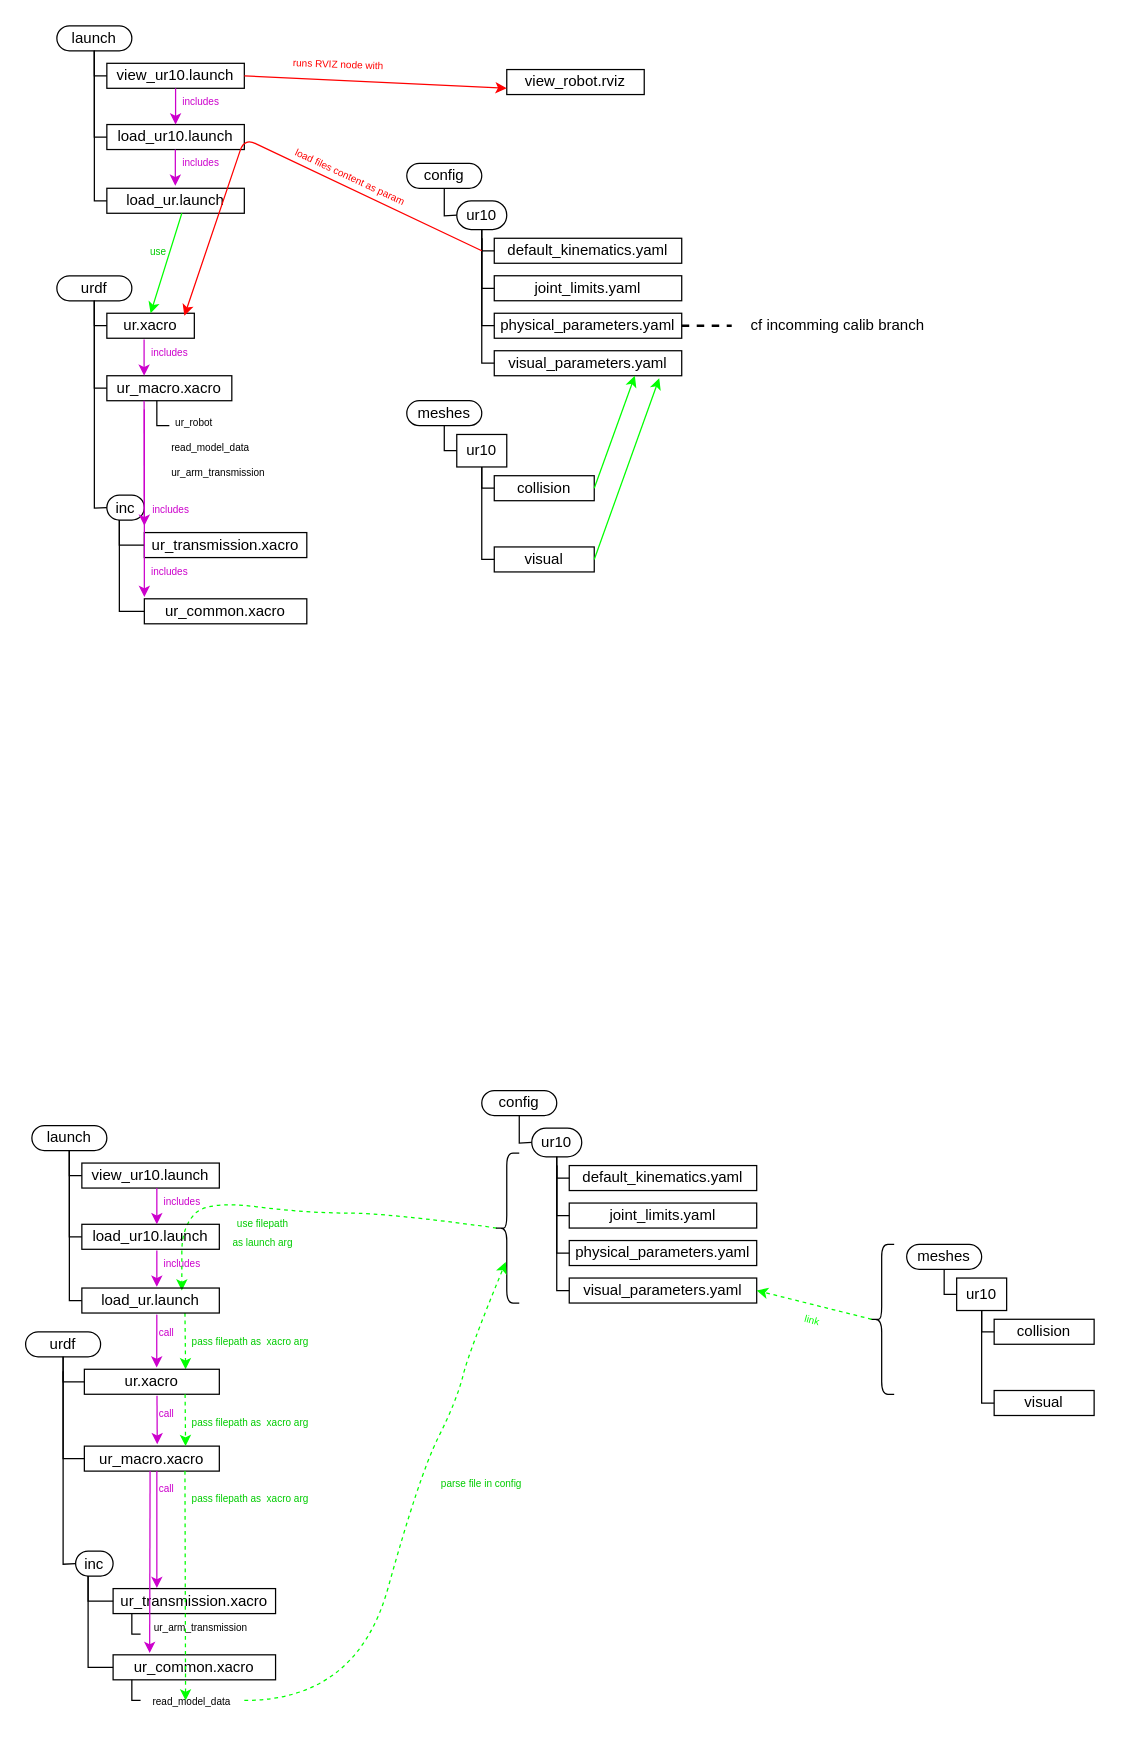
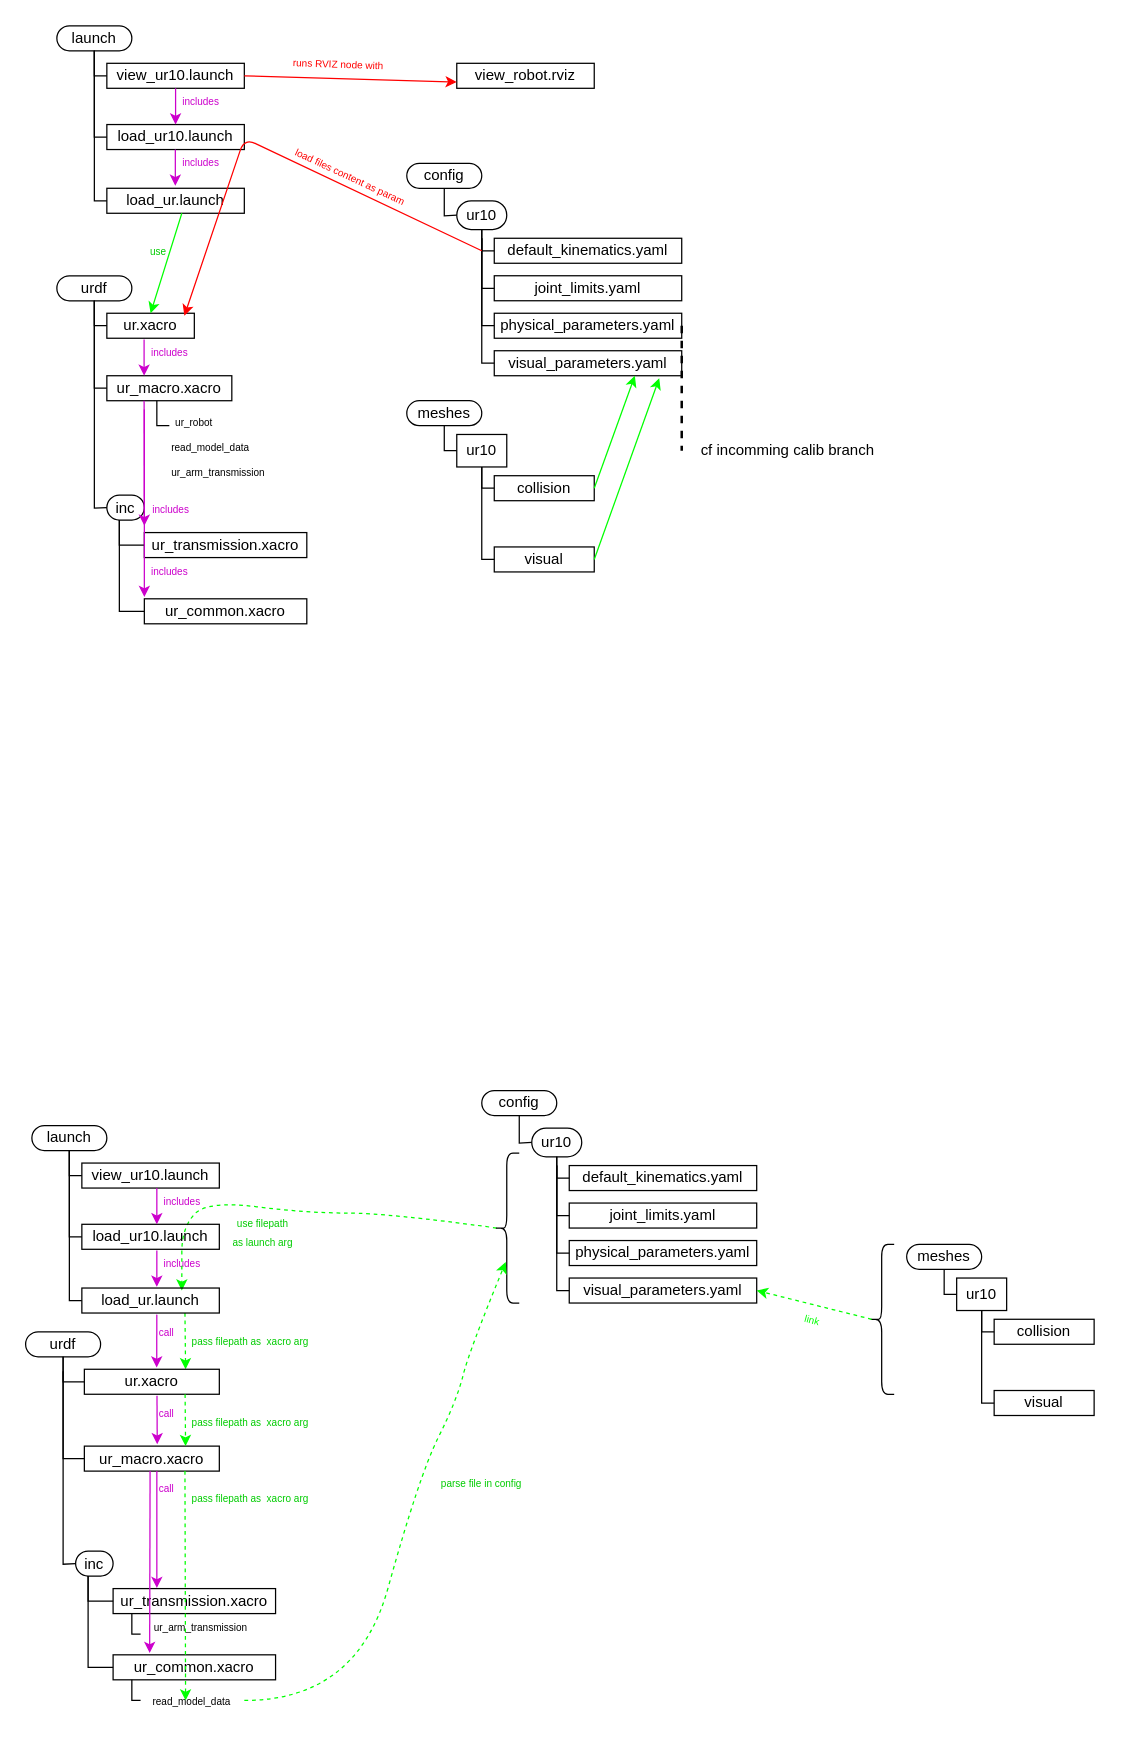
node "view_robot.rviz": moved (576, 82) -> (526, 76)
node "cf incomming calib branch": moved (838, 326) -> (788, 451)
